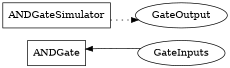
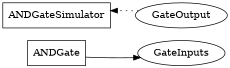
edge "ANDGateSimulator" -> "GateOutput": reversed
edge "GateInputs" -> "ANDGate": reversed
